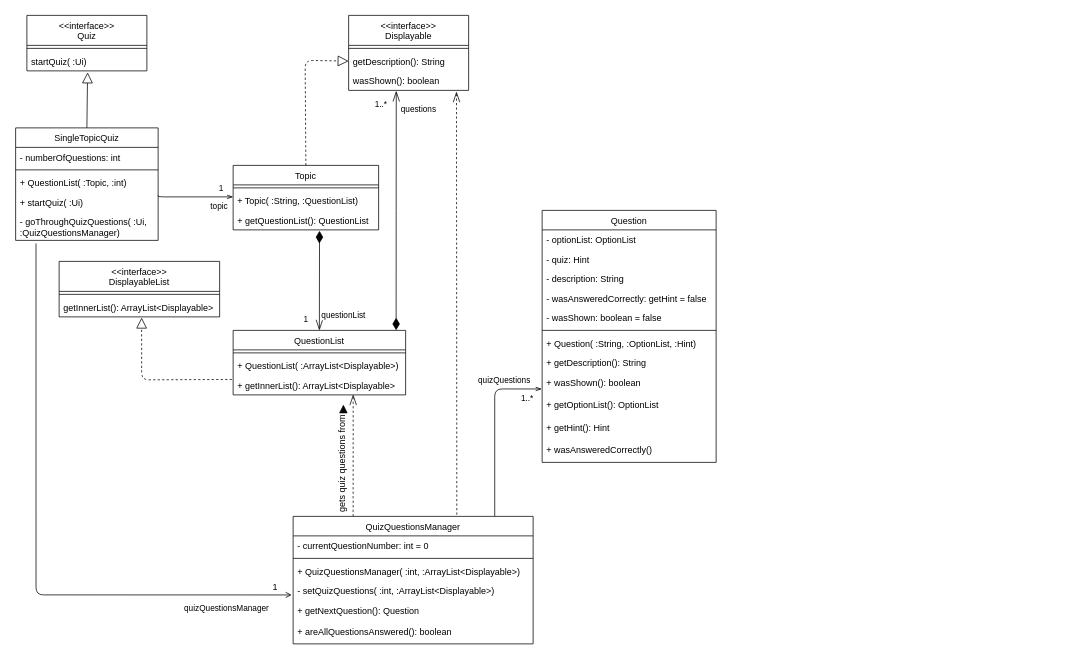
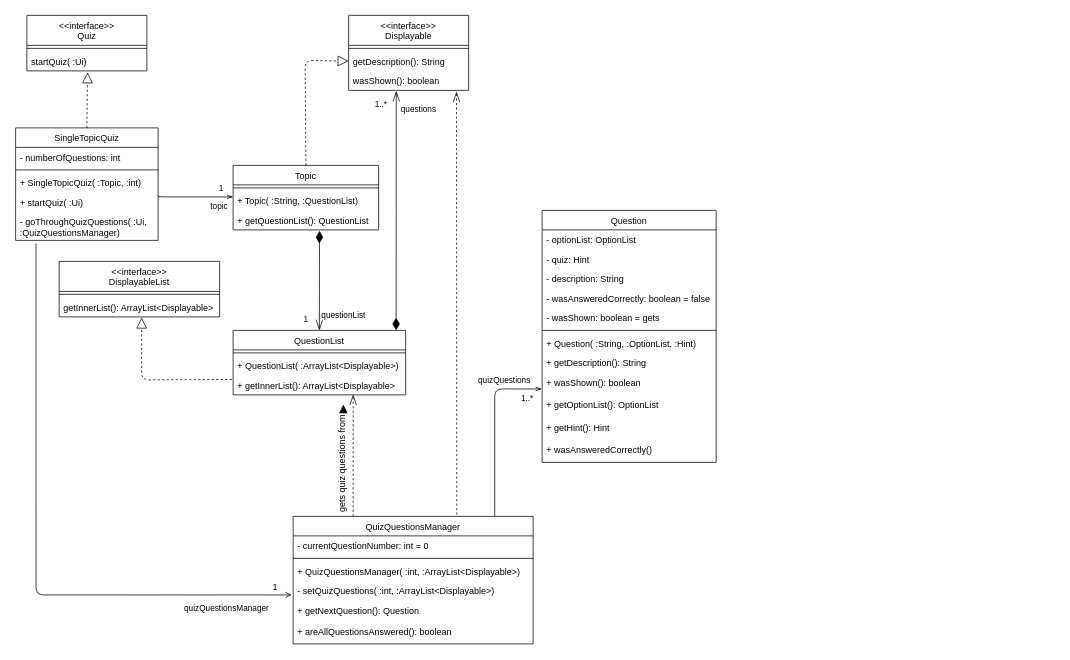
edge "SingleTopicQuiz" -> "startQuiz( :Ui)": style solid -> dashed
node "+ QuestionList( :Topic, :int)": label "+ QuestionList( :Topic, :int)" -> "+ SingleTopicQuiz( :Topic, :int)"
node "- wasAnsweredCorrectly: getHint = false": label "- wasAnsweredCorrectly: getHint = false" -> "- wasAnsweredCorrectly: boolean = false"
node "- wasShown: boolean = false": label "- wasShown: boolean = false" -> "- wasShown: boolean = gets"
